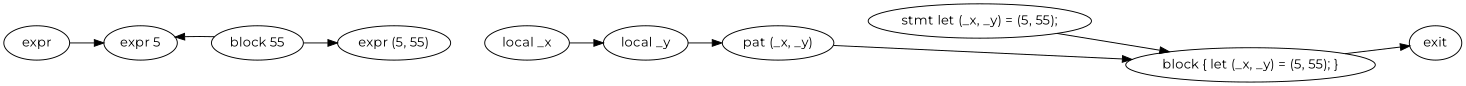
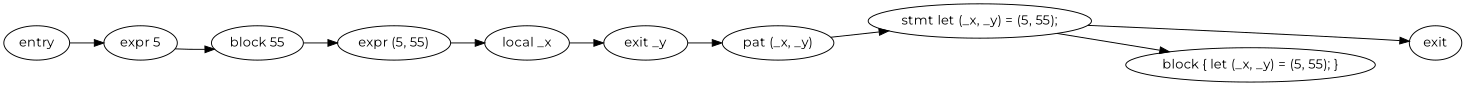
edge "block 55" -> "expr 5": reversed
node "expr": label "expr" -> "entry"
edge "expr (5, 55)" -> "local _x": added
node "local _y": label "local _y" -> "exit _y"
edge "block { let (_x, _y) = (5, 55); }" -> "exit": now "stmt let (_x, _y) = (5, 55);" -> "exit"
edge "pat (_x, _y)" -> "block { let (_x, _y) = (5, 55); }": now "pat (_x, _y)" -> "stmt let (_x, _y) = (5, 55);"
